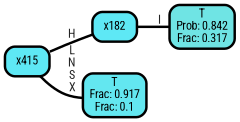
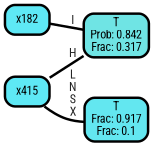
edge "x182" -- "x415": now "T Prob: 0.842 Frac: 0.317" -- "x415"
